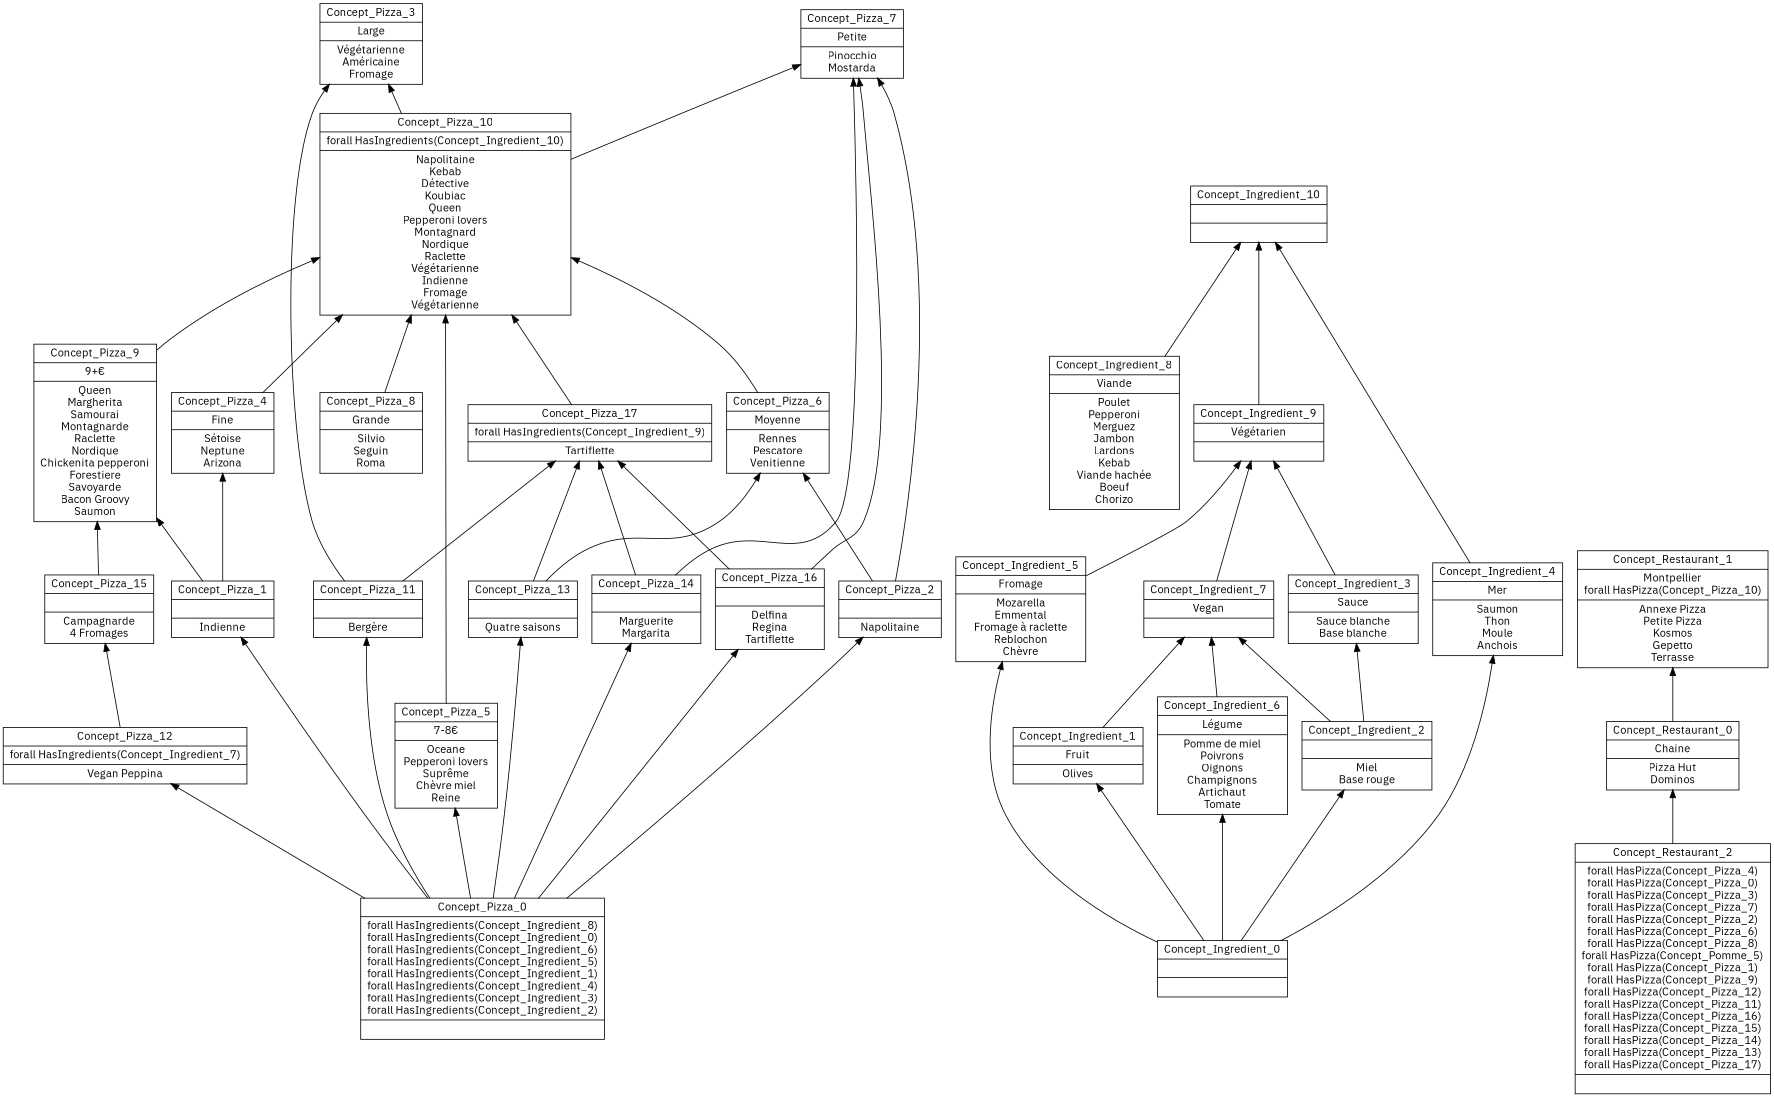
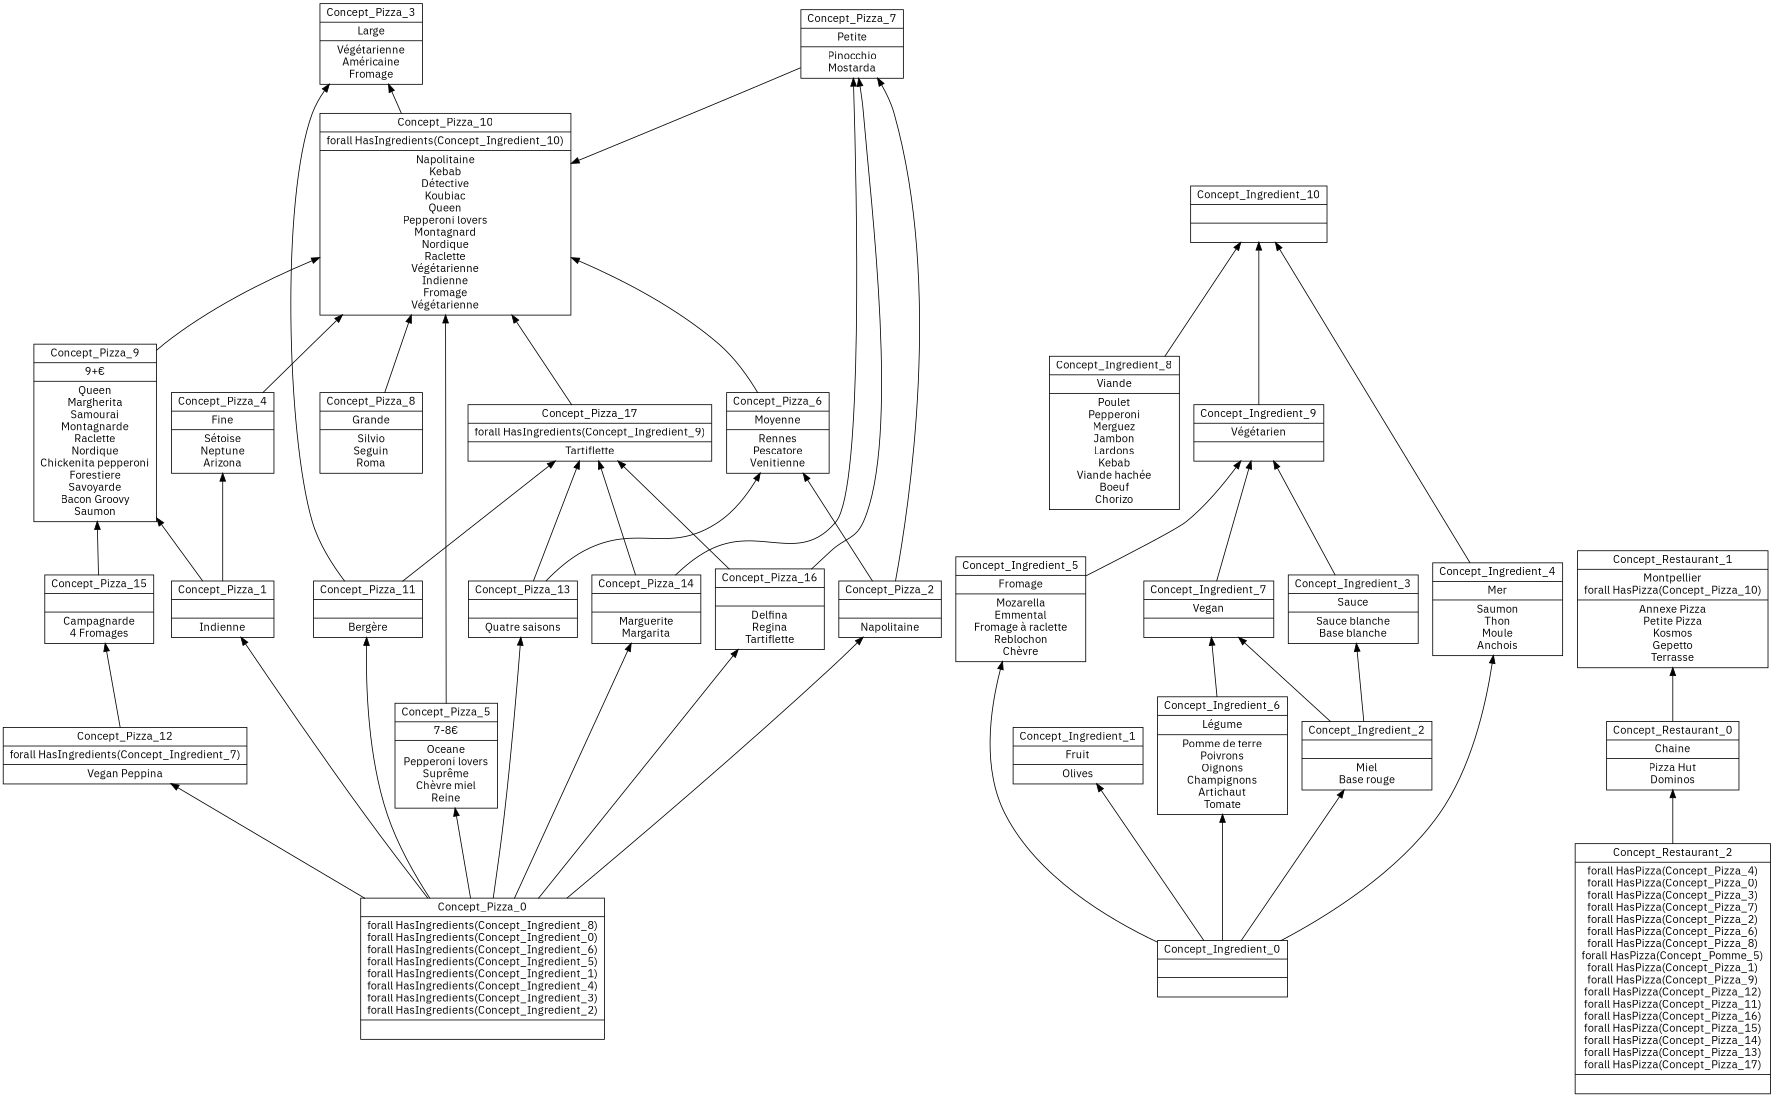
edge "Concept_Pizza_10" -> "Concept_Pizza_7": reversed
edge "Concept_Ingredient_1" -> "Concept_Ingredient_7": removed
node "Concept_Ingredient_6": text "Pomme de miel" -> "Pomme de terre"
